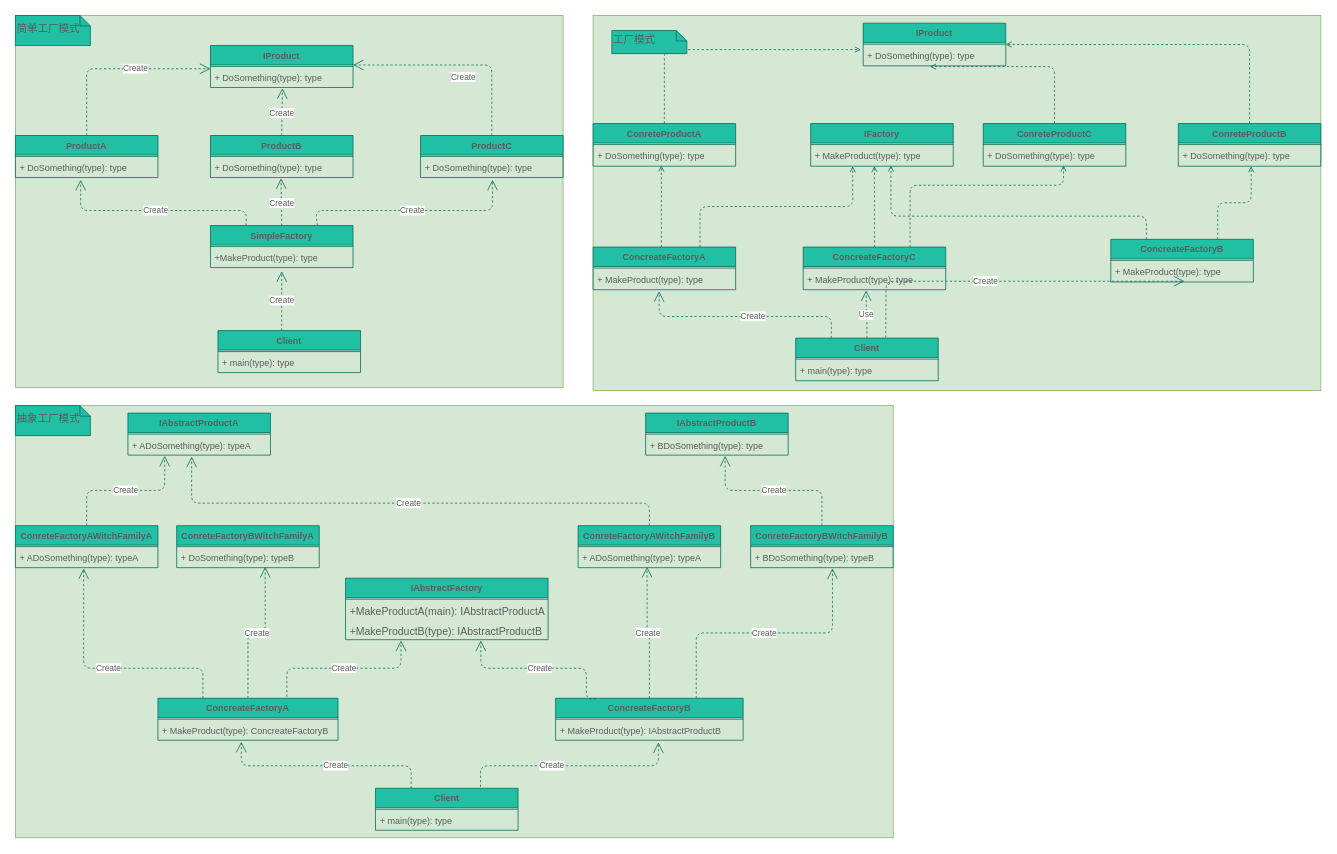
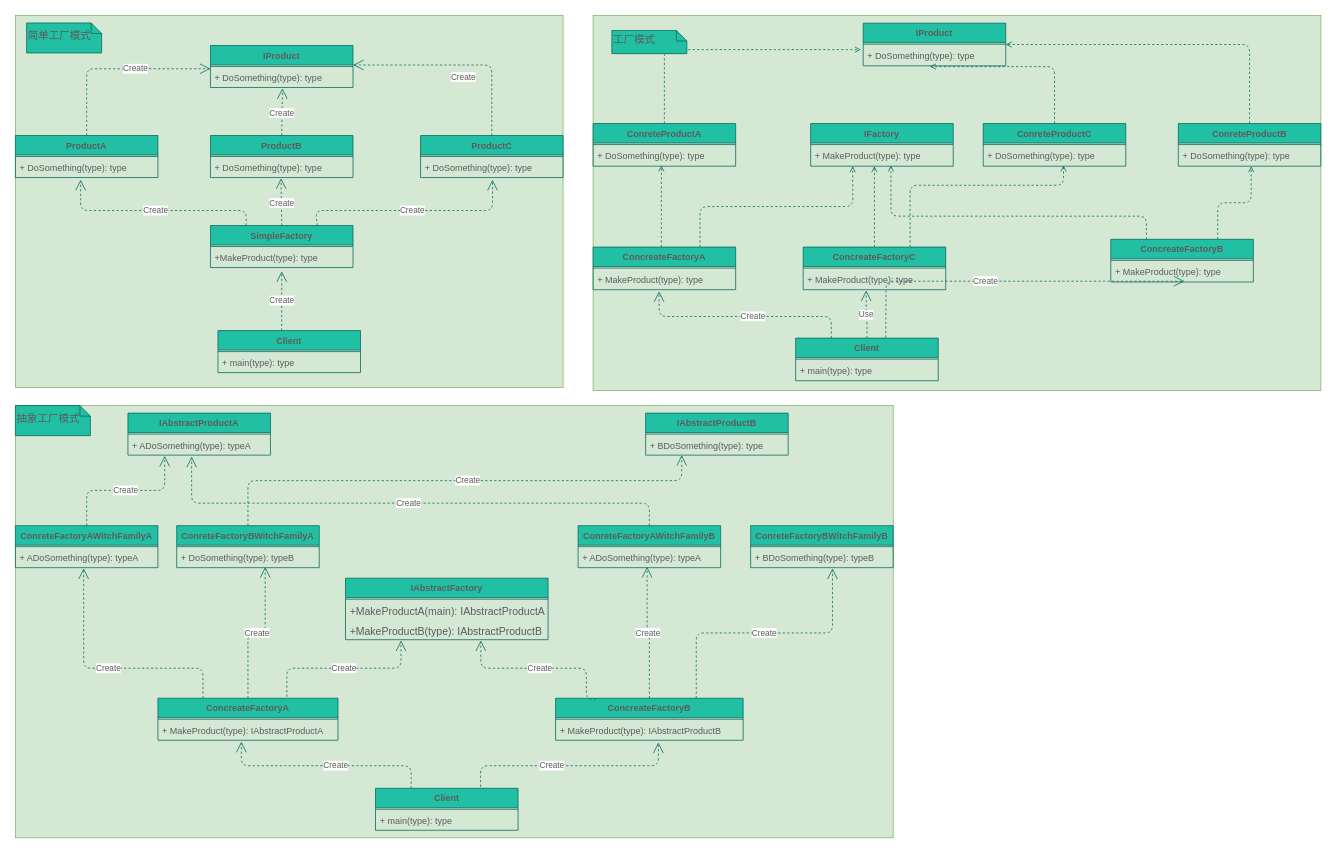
node "简单工厂模式": moved (53, 30) -> (64, 38)
edge "ConreteFactoryBWitchFamilyA" -> "+ BDoSomething(type): type": added, label "Create"
edge "ConreteFactoryBWitchFamilyB" -> "+ BDoSomething(type): type": removed, label "Create"
node "+ MakeProduct(type): ConcreateFactoryB": label "+ MakeProduct(type): ConcreateFactoryB" -> "+ MakeProduct(type): IAbstractProductA"
